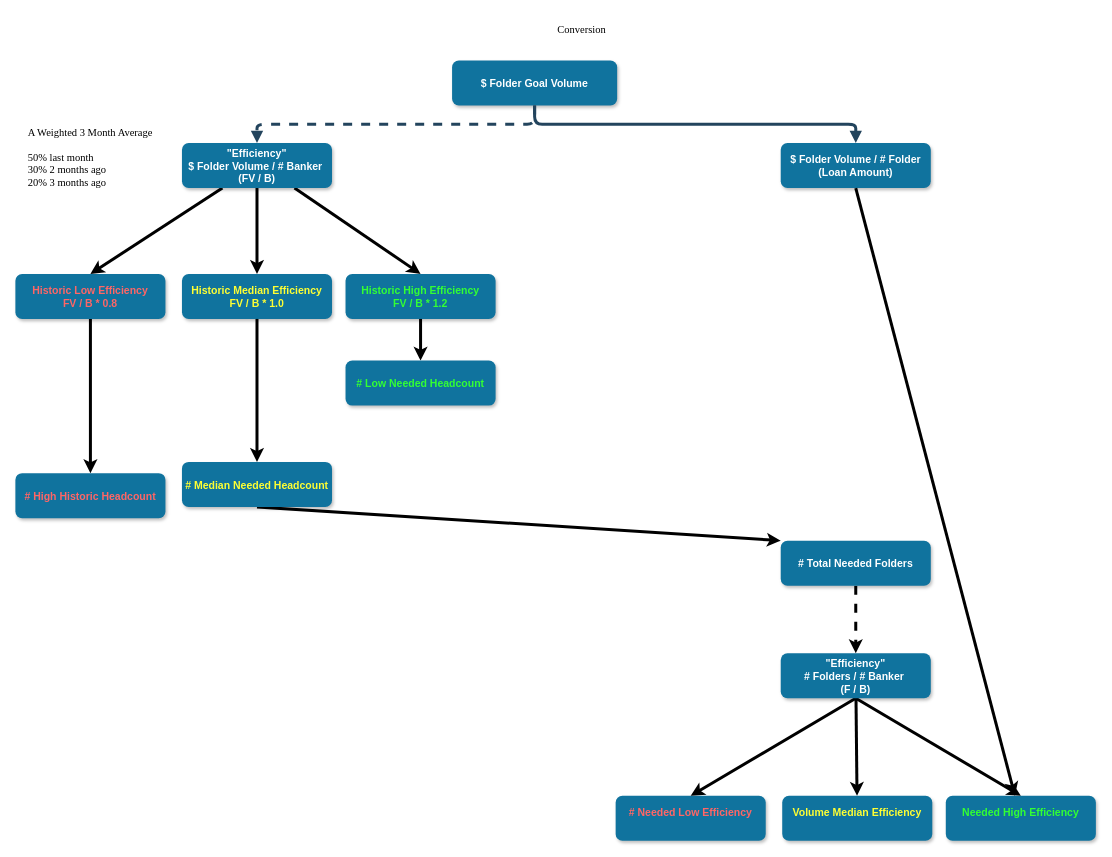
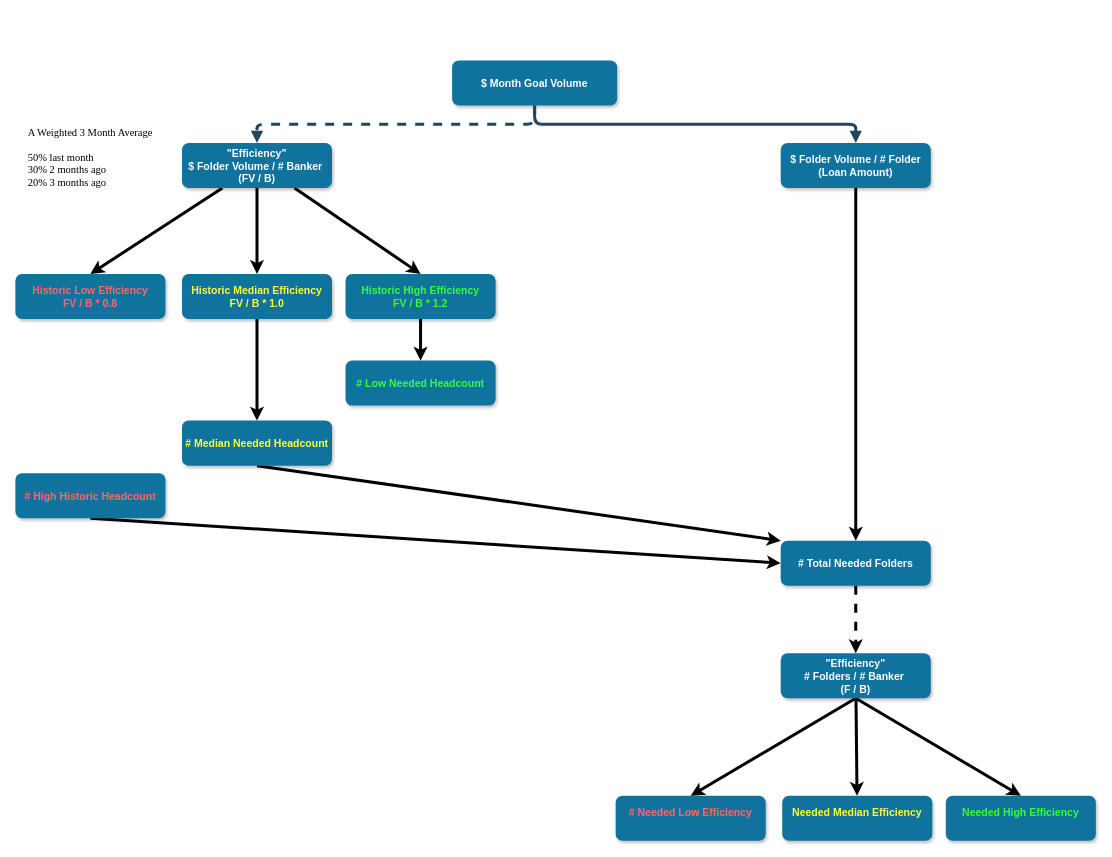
node "Conversion": removed
node "$ Folder Goal Volume": label "$ Folder Goal Volume" -> "$ Month Goal Volume"
edge "Historic Low Efficiency FV / B * 0.8" -> "# High Historic Headcount": removed
node "# Median Needed Headcount": moved (257, 484) -> (257, 443)
edge "$ Folder Volume / # Folder (Loan Amount)" -> "Needed High Efficiency": now "$ Folder Volume / # Folder (Loan Amount)" -> "# Total Needed Folders"
edge "# High Historic Headcount" -> "# Total Needed Folders": added
node "Volume Median Efficiency": label "Volume Median Efficiency" -> "Needed Median Efficiency"
